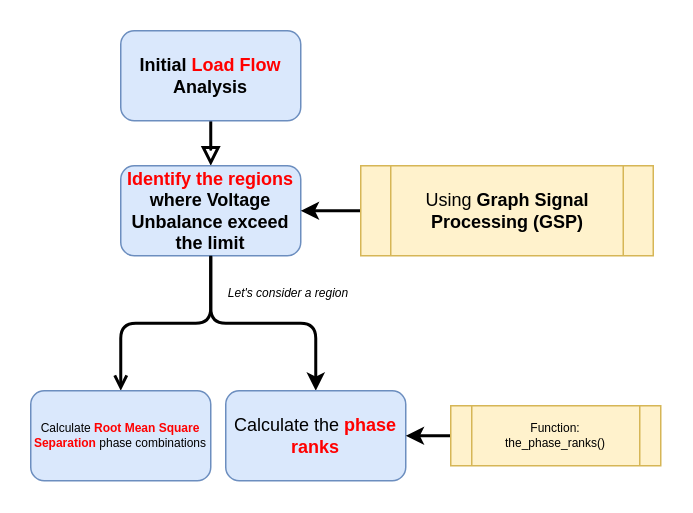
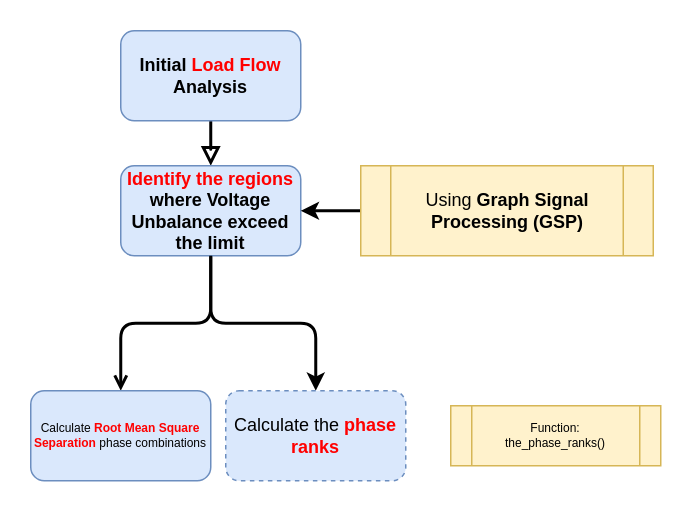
node "Let's consider a region": removed
node "Calculate the phase ranks": style solid -> dashed
edge "Function: the_phase_ranks()" -> "Calculate the phase ranks": removed
